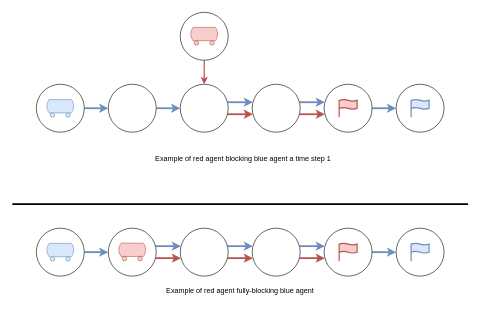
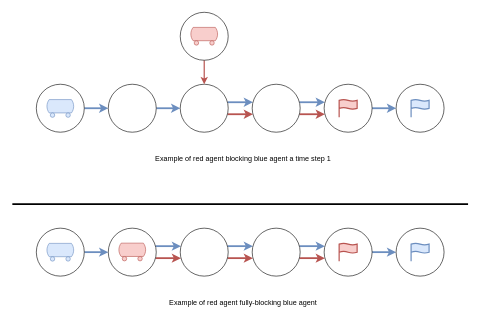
node "Example of red agent fully-blocking blue agent": moved (240, 291) -> (243, 303)
